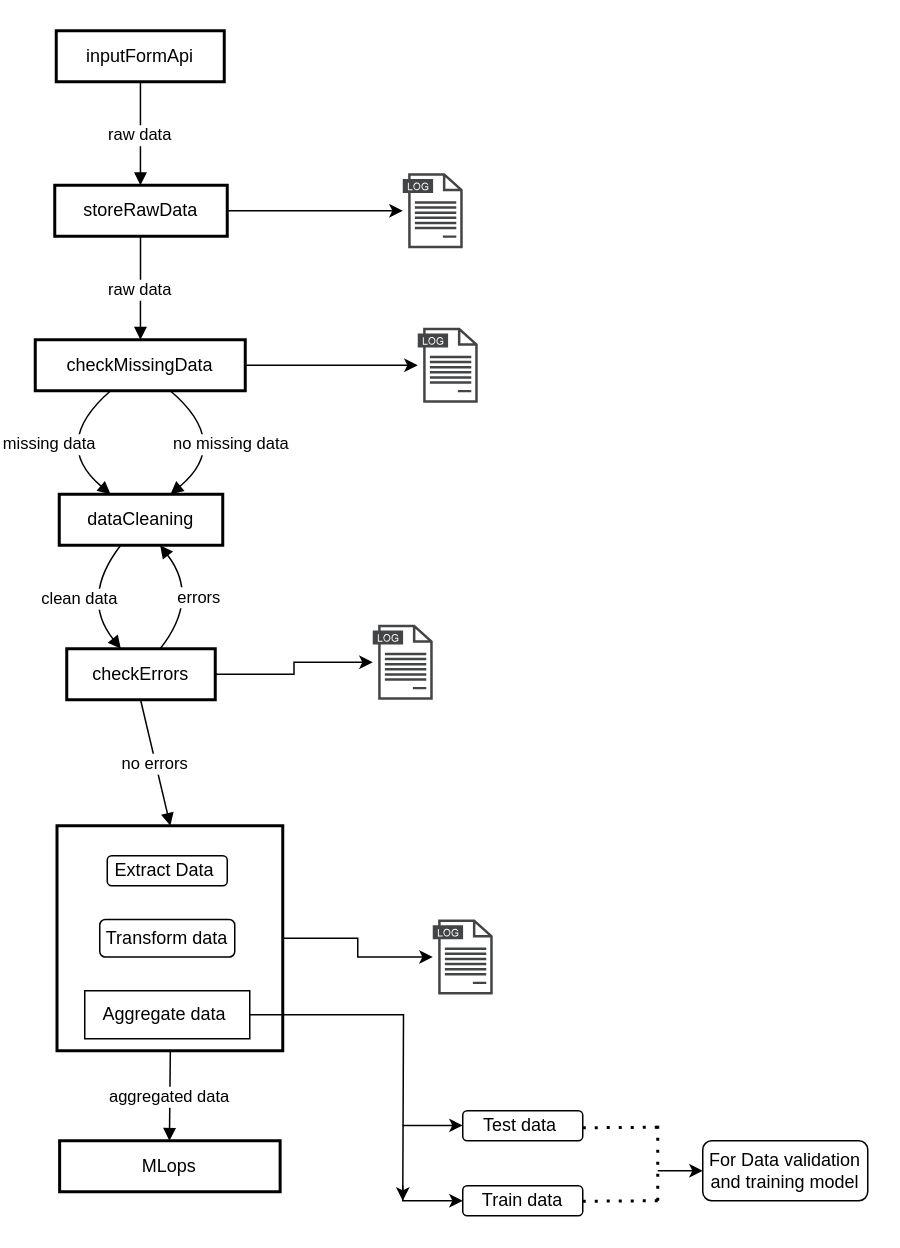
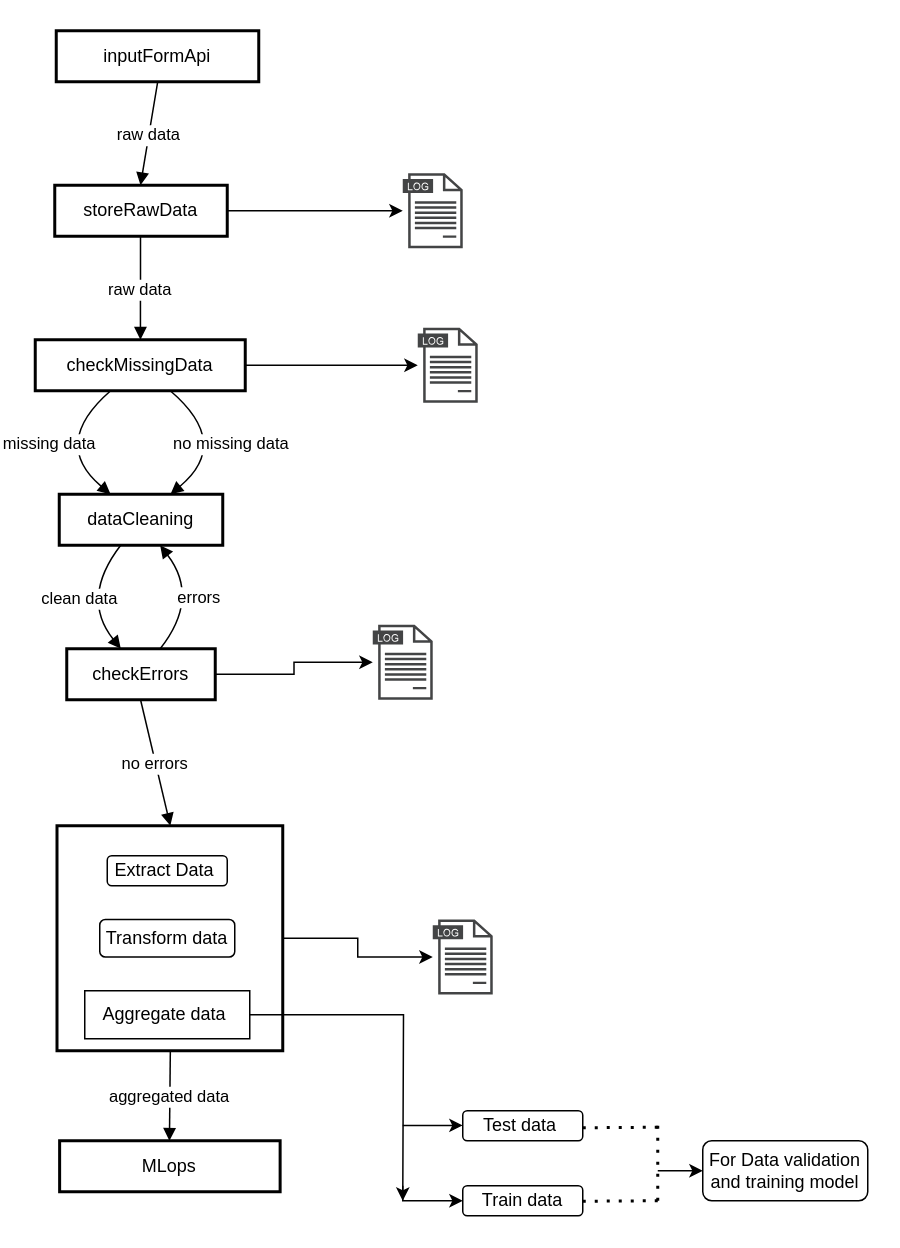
node "inputFormApi": size 168x51 -> 203x51
